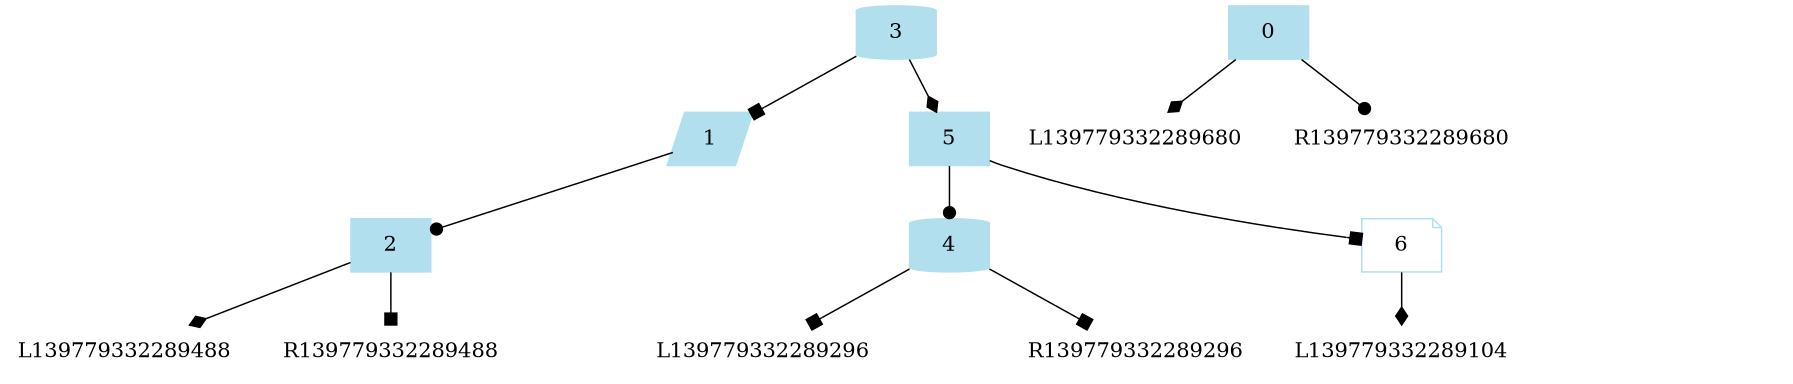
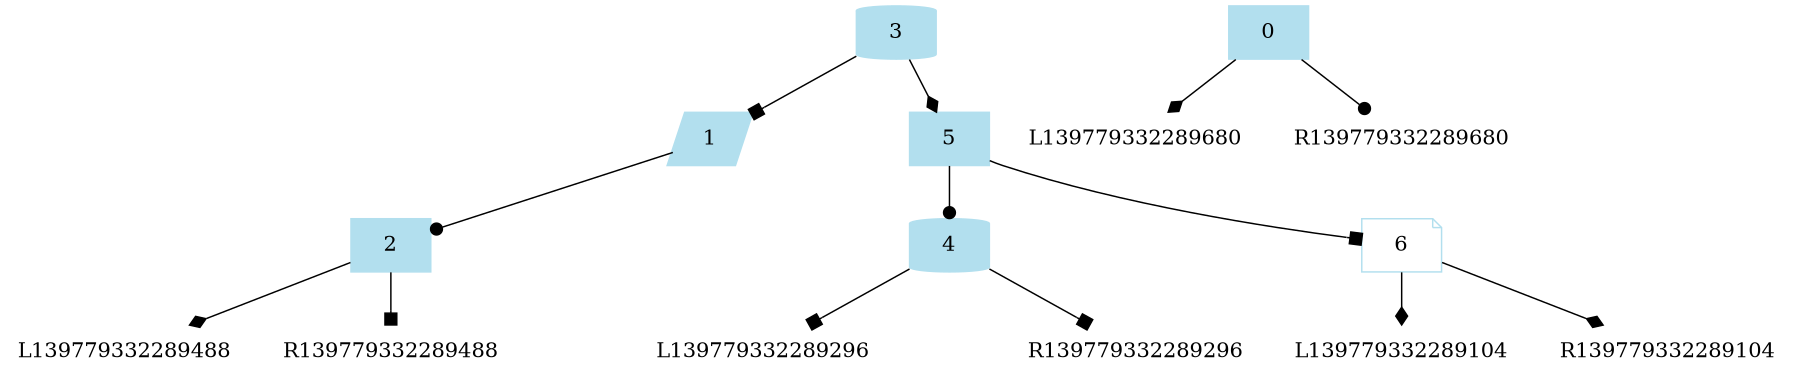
node "R139779332289104": added
